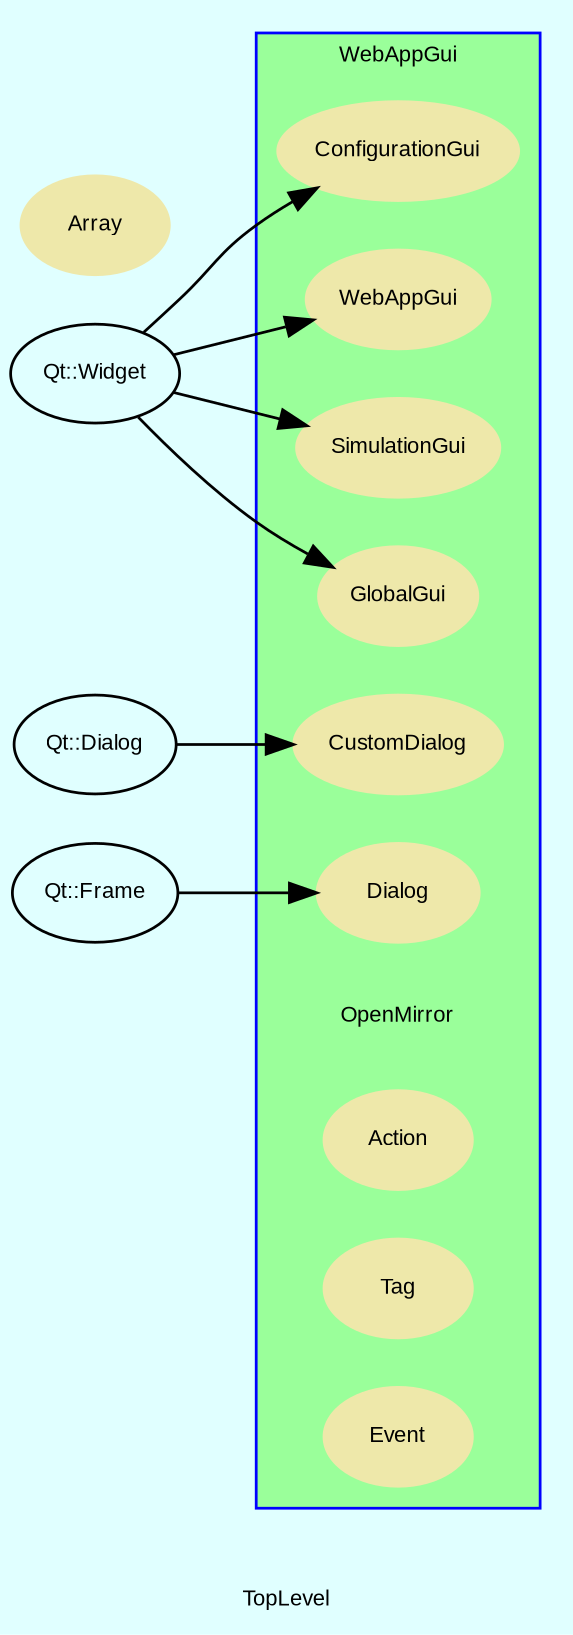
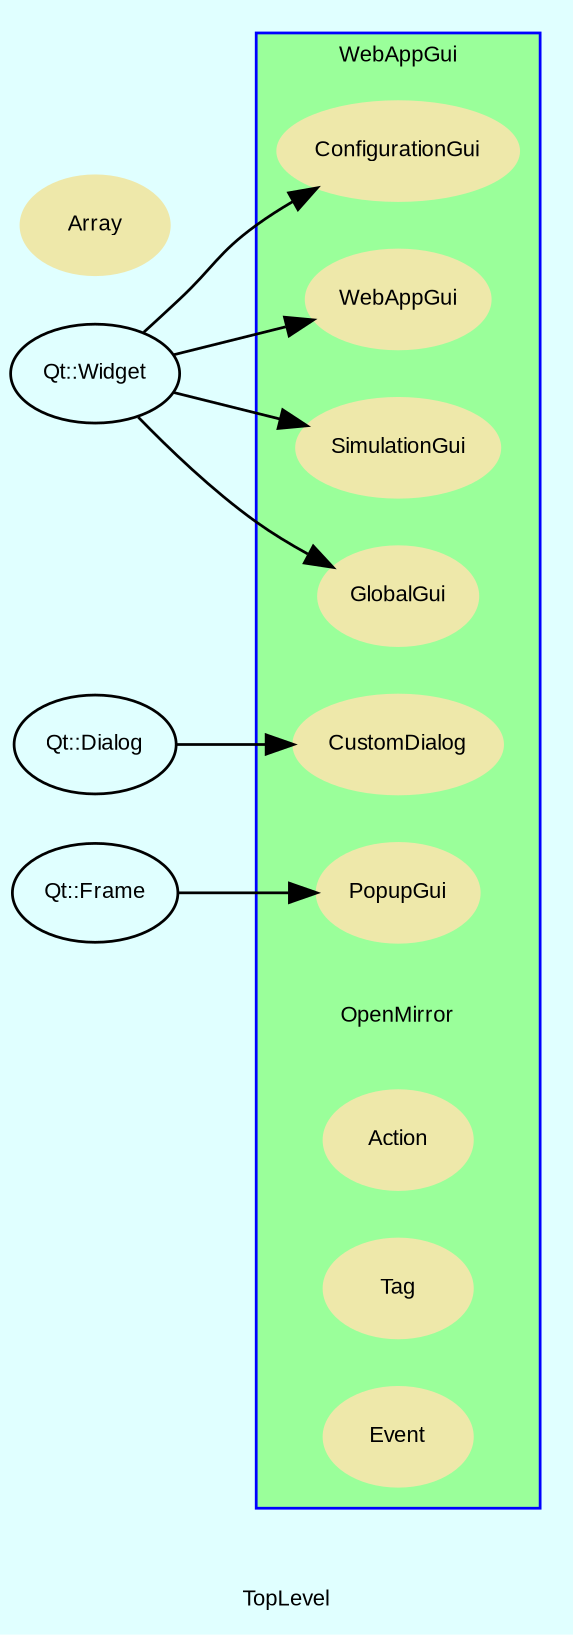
node "Dialog": label "Dialog" -> "PopupGui"
